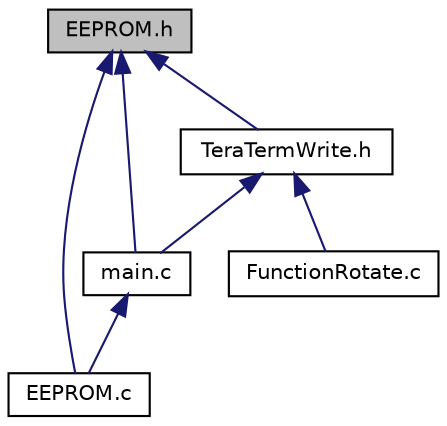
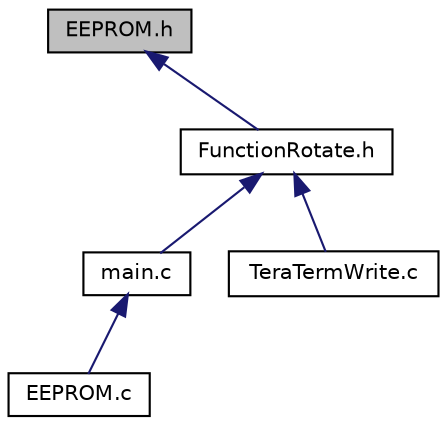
node "TeraTermWrite.h": label "TeraTermWrite.h" -> "FunctionRotate.h"
edge "main.c" -> "EEPROM.h": removed
edge "EEPROM.c" -> "EEPROM.h": removed
node "FunctionRotate.c": label "FunctionRotate.c" -> "TeraTermWrite.c"
